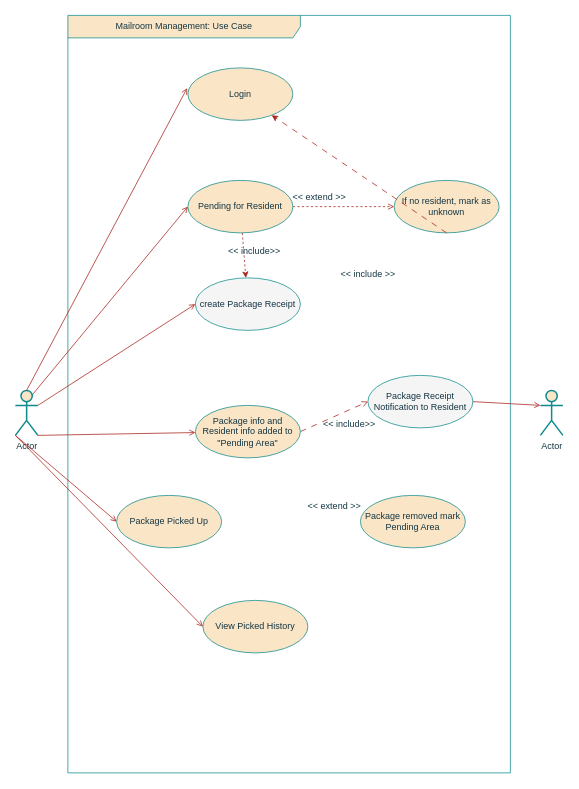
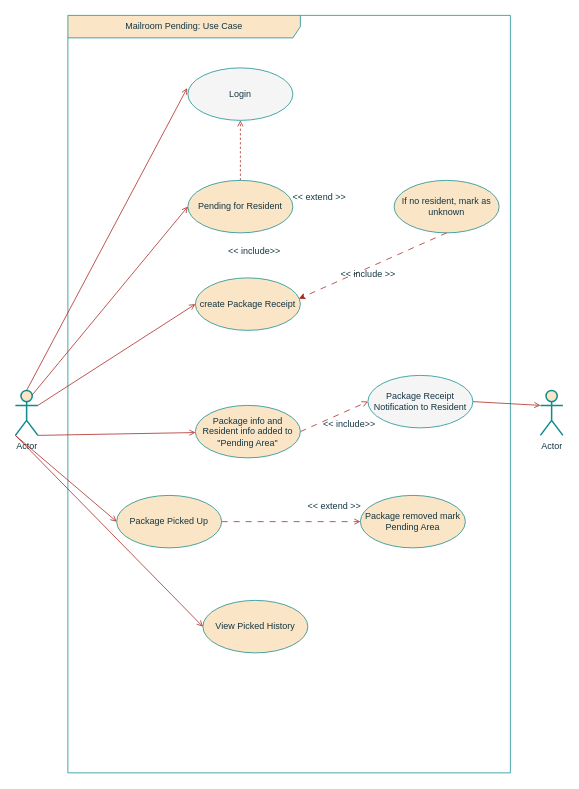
node "Mailroom Management: Use Case": label "Mailroom Management: Use Case" -> "Mailroom Pending: Use Case"
node "Login": fillcolor #fae5c7 -> #f5f5f5
edge "If no resident, mark as unknown" -> "Login": now "If no resident, mark as unknown" -> "create Package Receipt"
edge "Pending for Resident" -> "If no resident, mark as unknown": now "Pending for Resident" -> "Login"
edge "Pending for Resident" -> "create Package Receipt": removed
node "create Package Receipt": fillcolor #f5f5f5 -> #fae5c7
edge "Package Picked Up" -> "Package removed mark Pending Area": added
